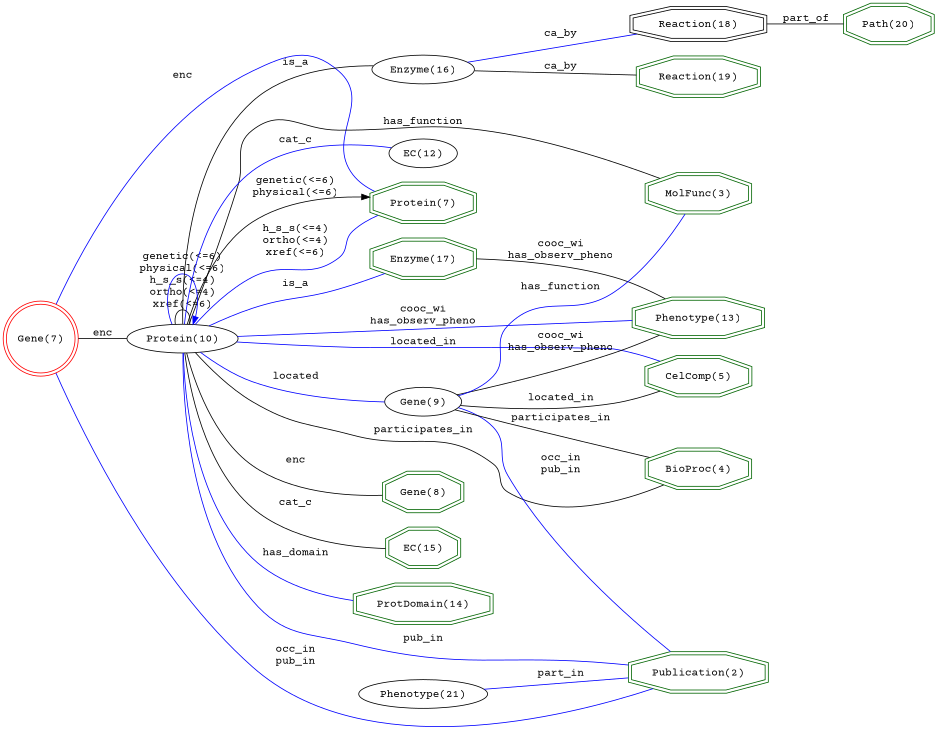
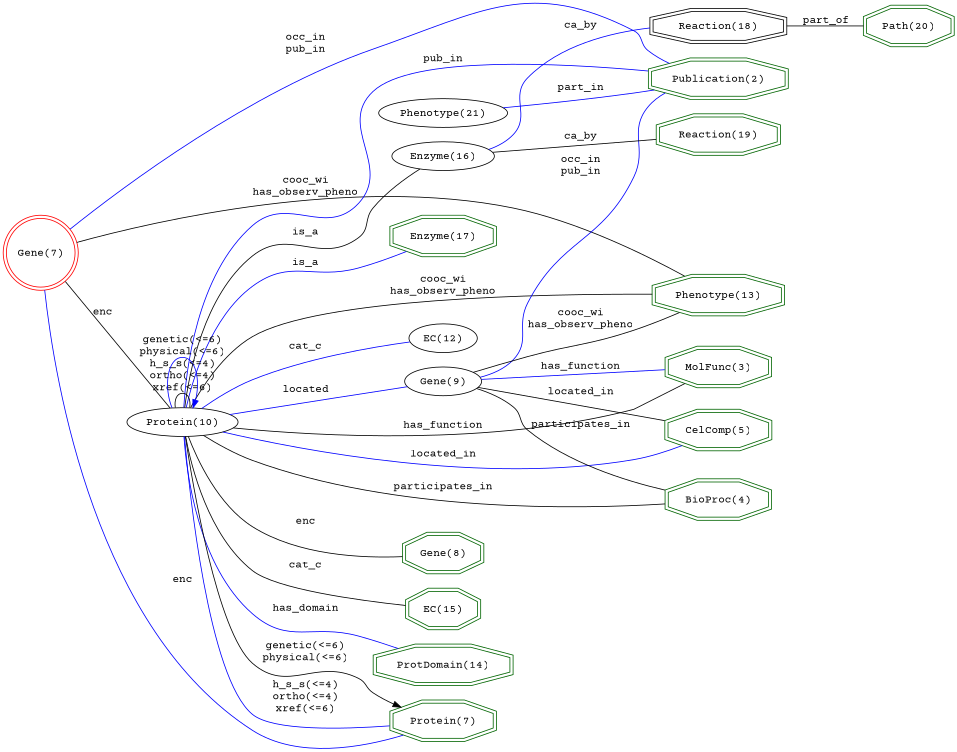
edge "Enzyme(17)" -- "Phenotype(13)": now "Gene(7)" -- "Phenotype(13)"
edge "Phenotype(13)" -- "Protein(10)": color blue -> black
